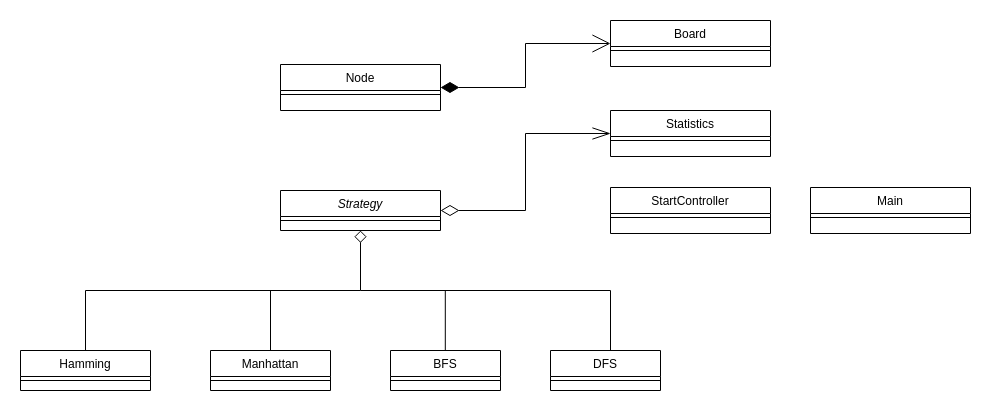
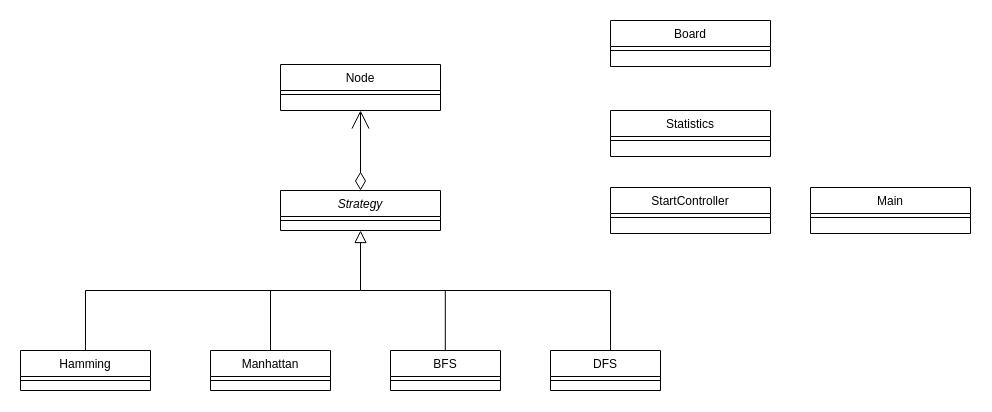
edge "Board" -- "Node": removed
edge "Node" -- "Strategy": added
edge "Statistics" -- "Strategy": removed
edge "Hamming" -> "Strategy": arrowhead diamond -> block
